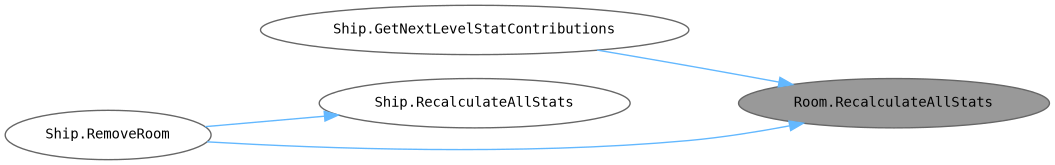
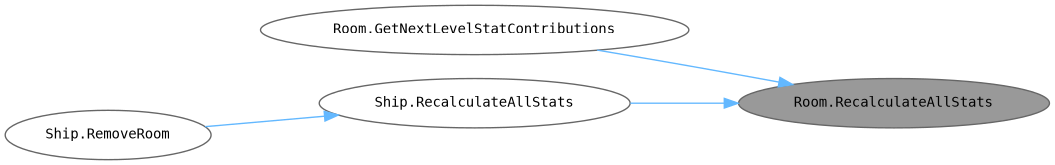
node "Ship.GetNextLevelStatContributions": label "Ship.GetNextLevelStatContributions" -> "Room.GetNextLevelStatContributions"
edge "Ship.RemoveRoom" -> "Room.RecalculateAllStats": now "Ship.RecalculateAllStats" -> "Room.RecalculateAllStats"
